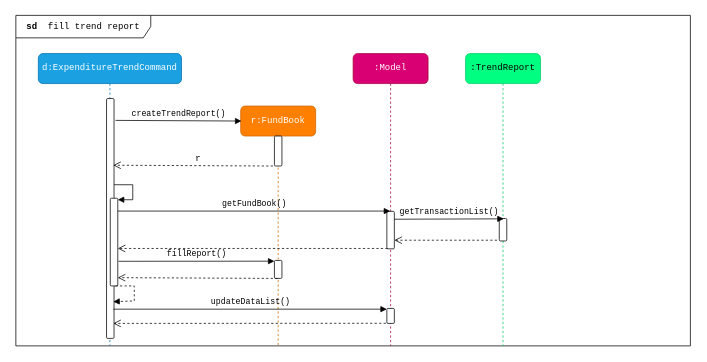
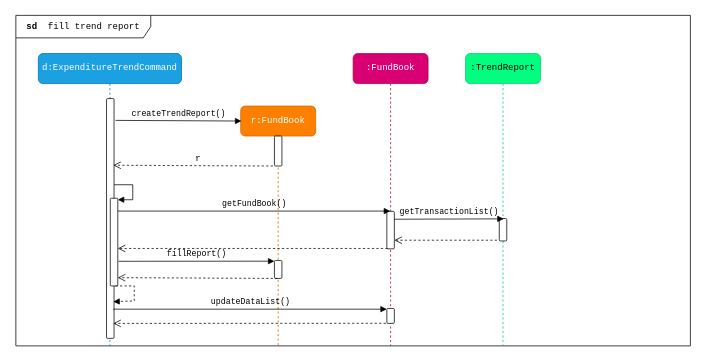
node ":Model": label ":Model" -> ":FundBook"
